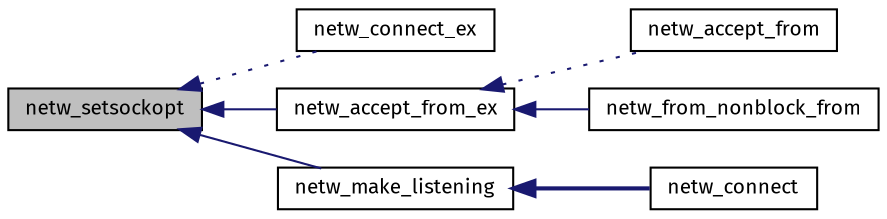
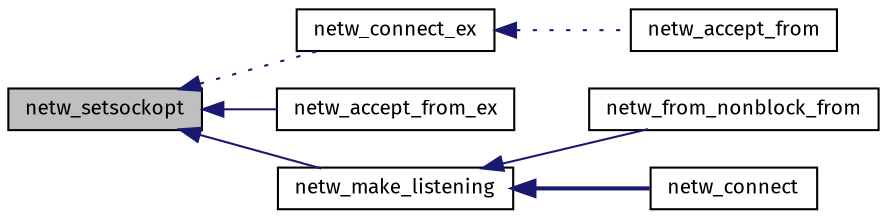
edge "netw_accept_from" -> "netw_accept_from_ex": now "netw_accept_from" -> "netw_connect_ex"
edge "netw_from_nonblock_from" -> "netw_accept_from_ex": now "netw_from_nonblock_from" -> "netw_make_listening"
